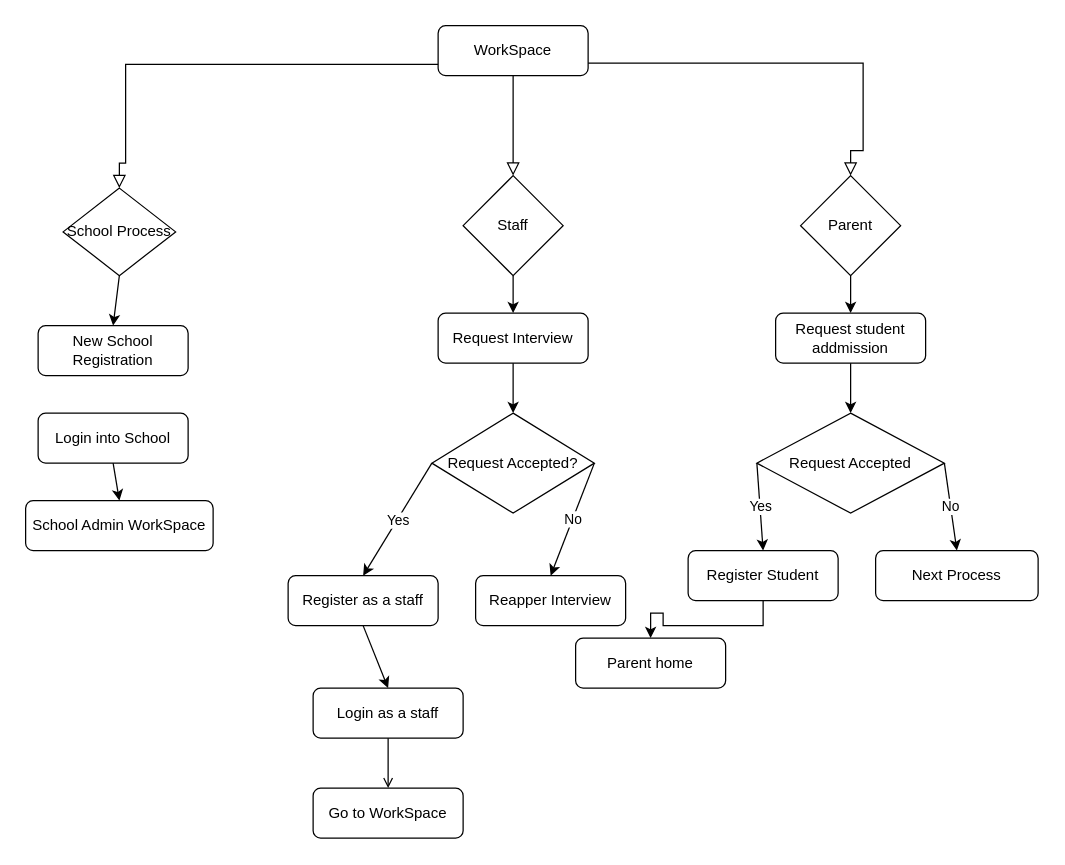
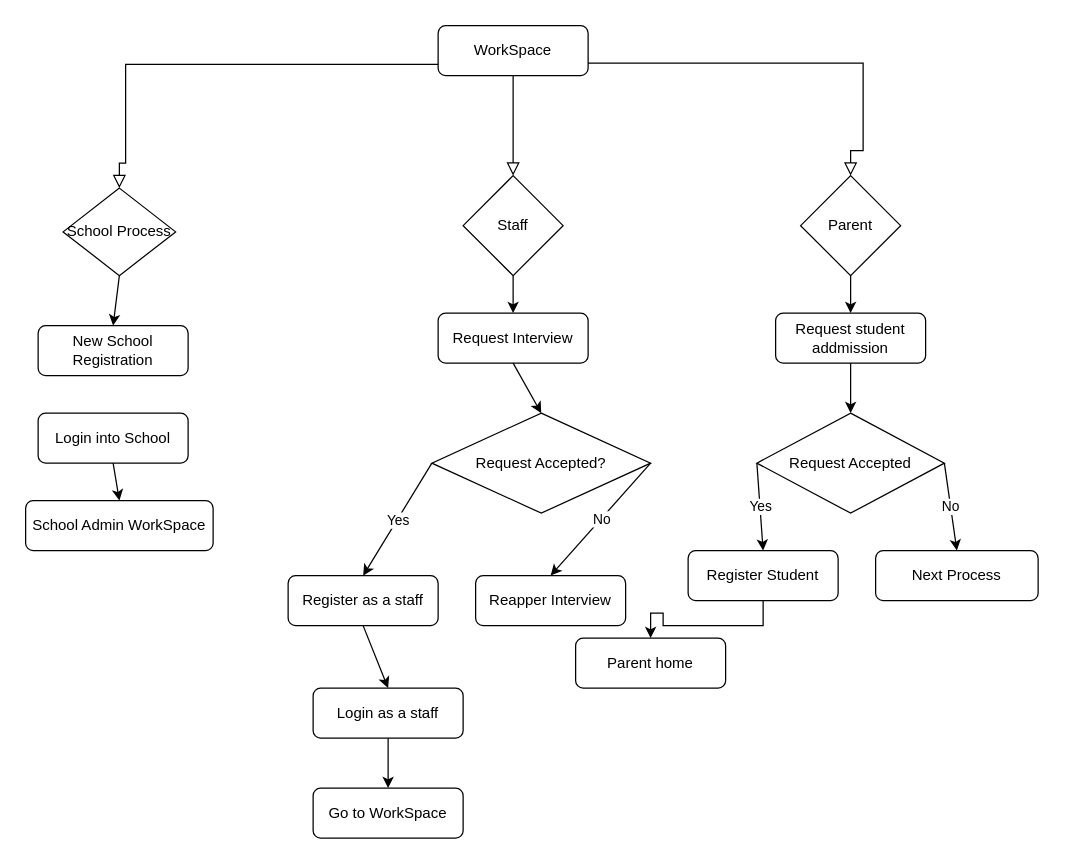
node "Request Accepted?": size 163x100 -> 219x100
edge "Login as a staff" -> "Go to WorkSpace": arrowhead open -> classic
